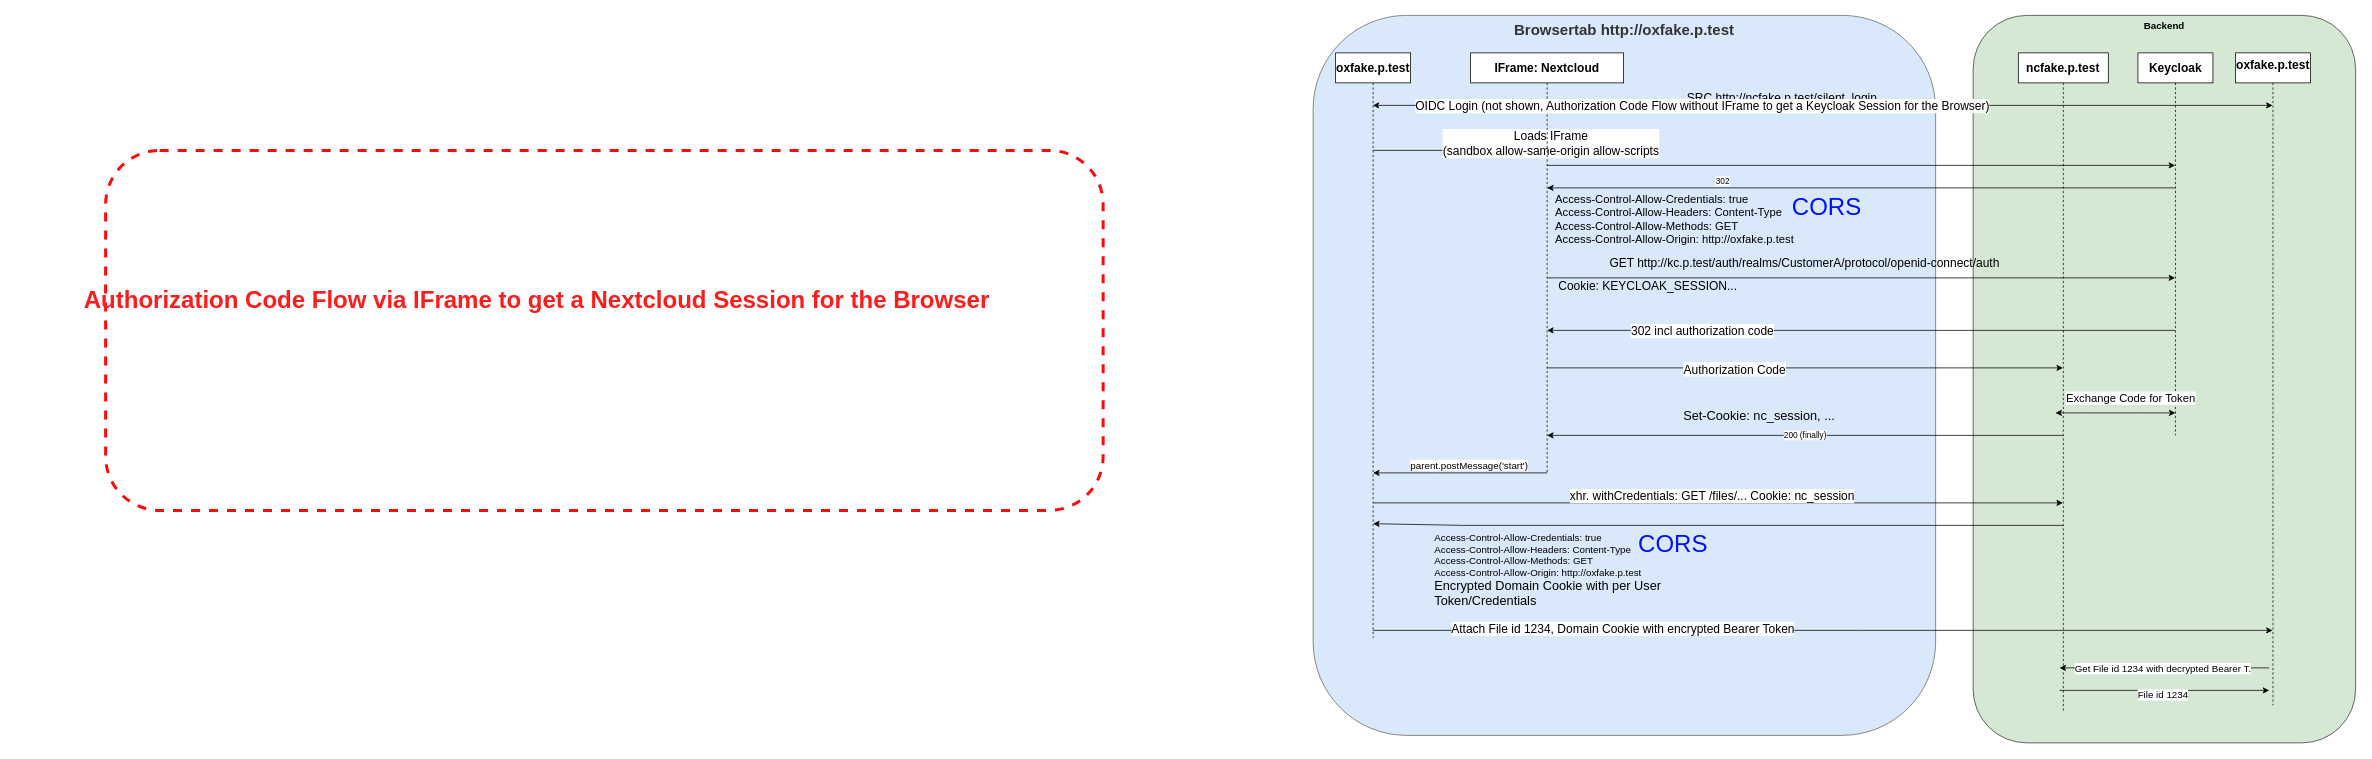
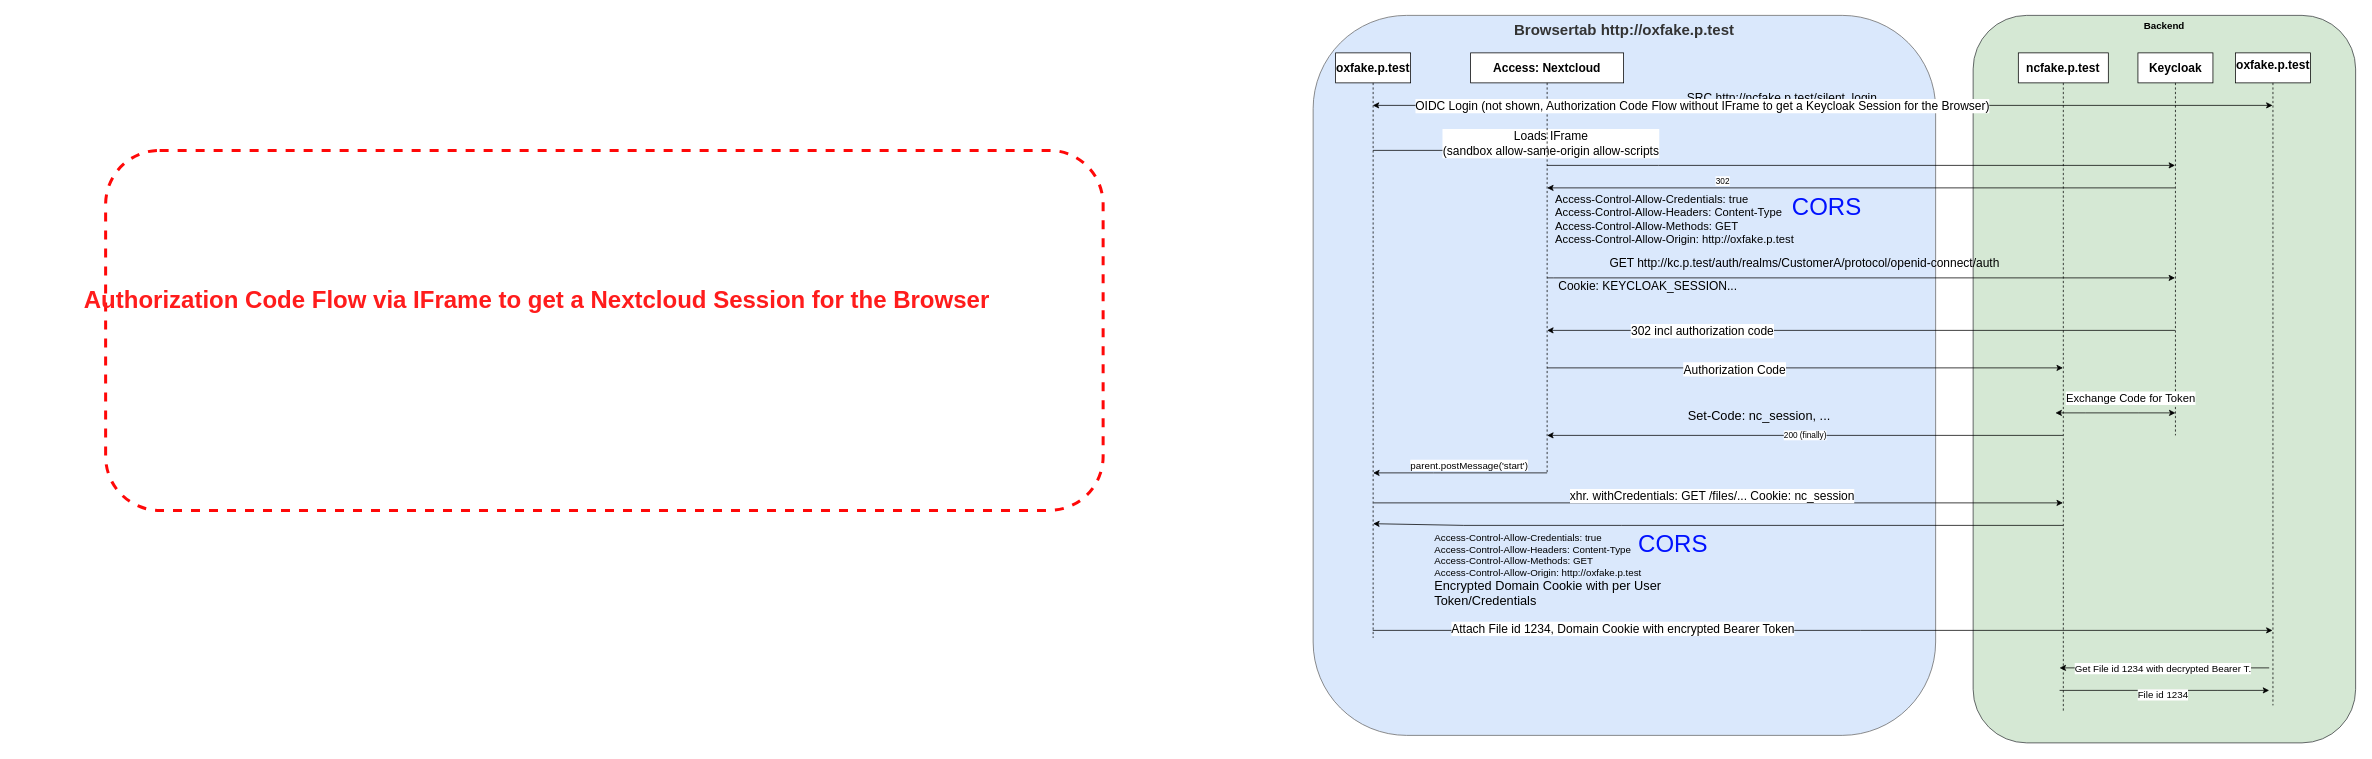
node "IFrame: Nextcloud": label "IFrame: Nextcloud" -> "Access: Nextcloud"
node "Set-Cookie: nc_session, ...": label "Set-Cookie: nc_session, ..." -> "Set-Code: nc_session, ..."
